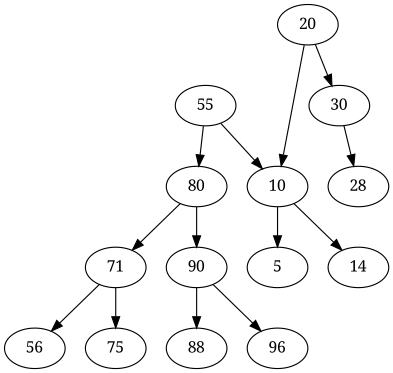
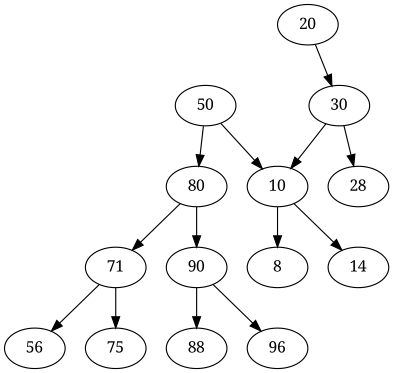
edge "20" -> "10": now "30" -> "10"
node "55": label "55" -> "50"
node "5": label "5" -> "8"
